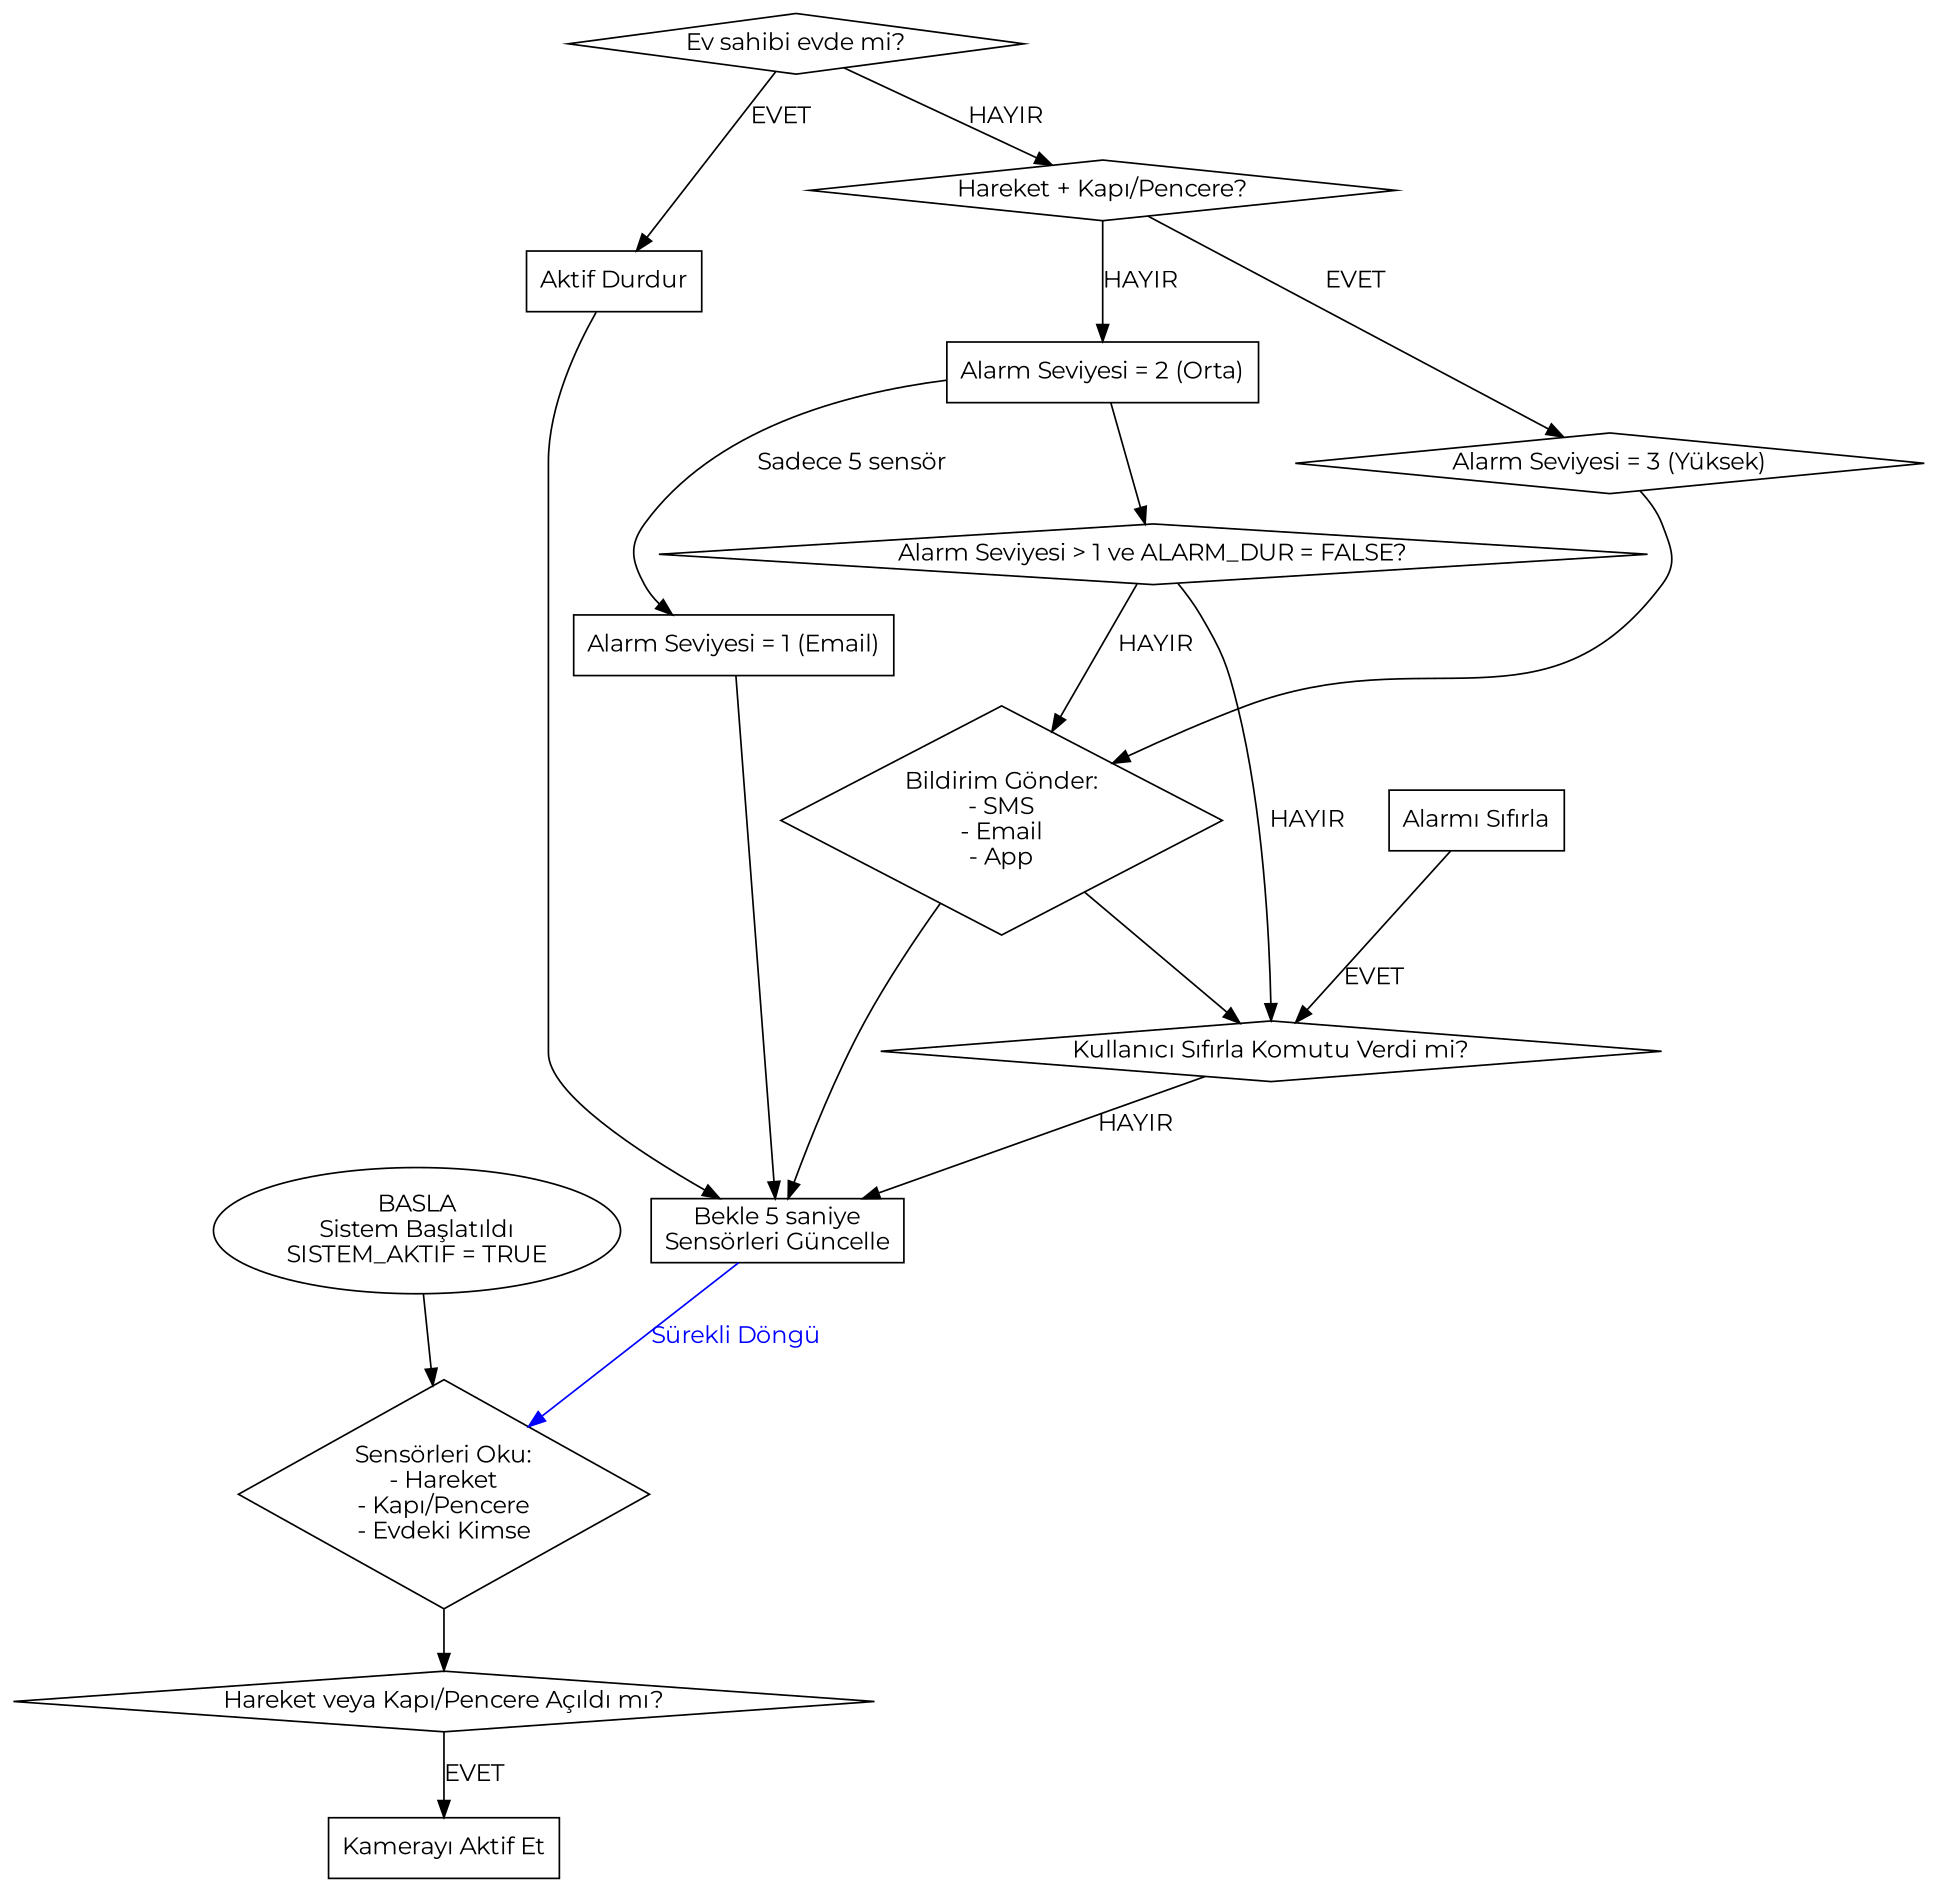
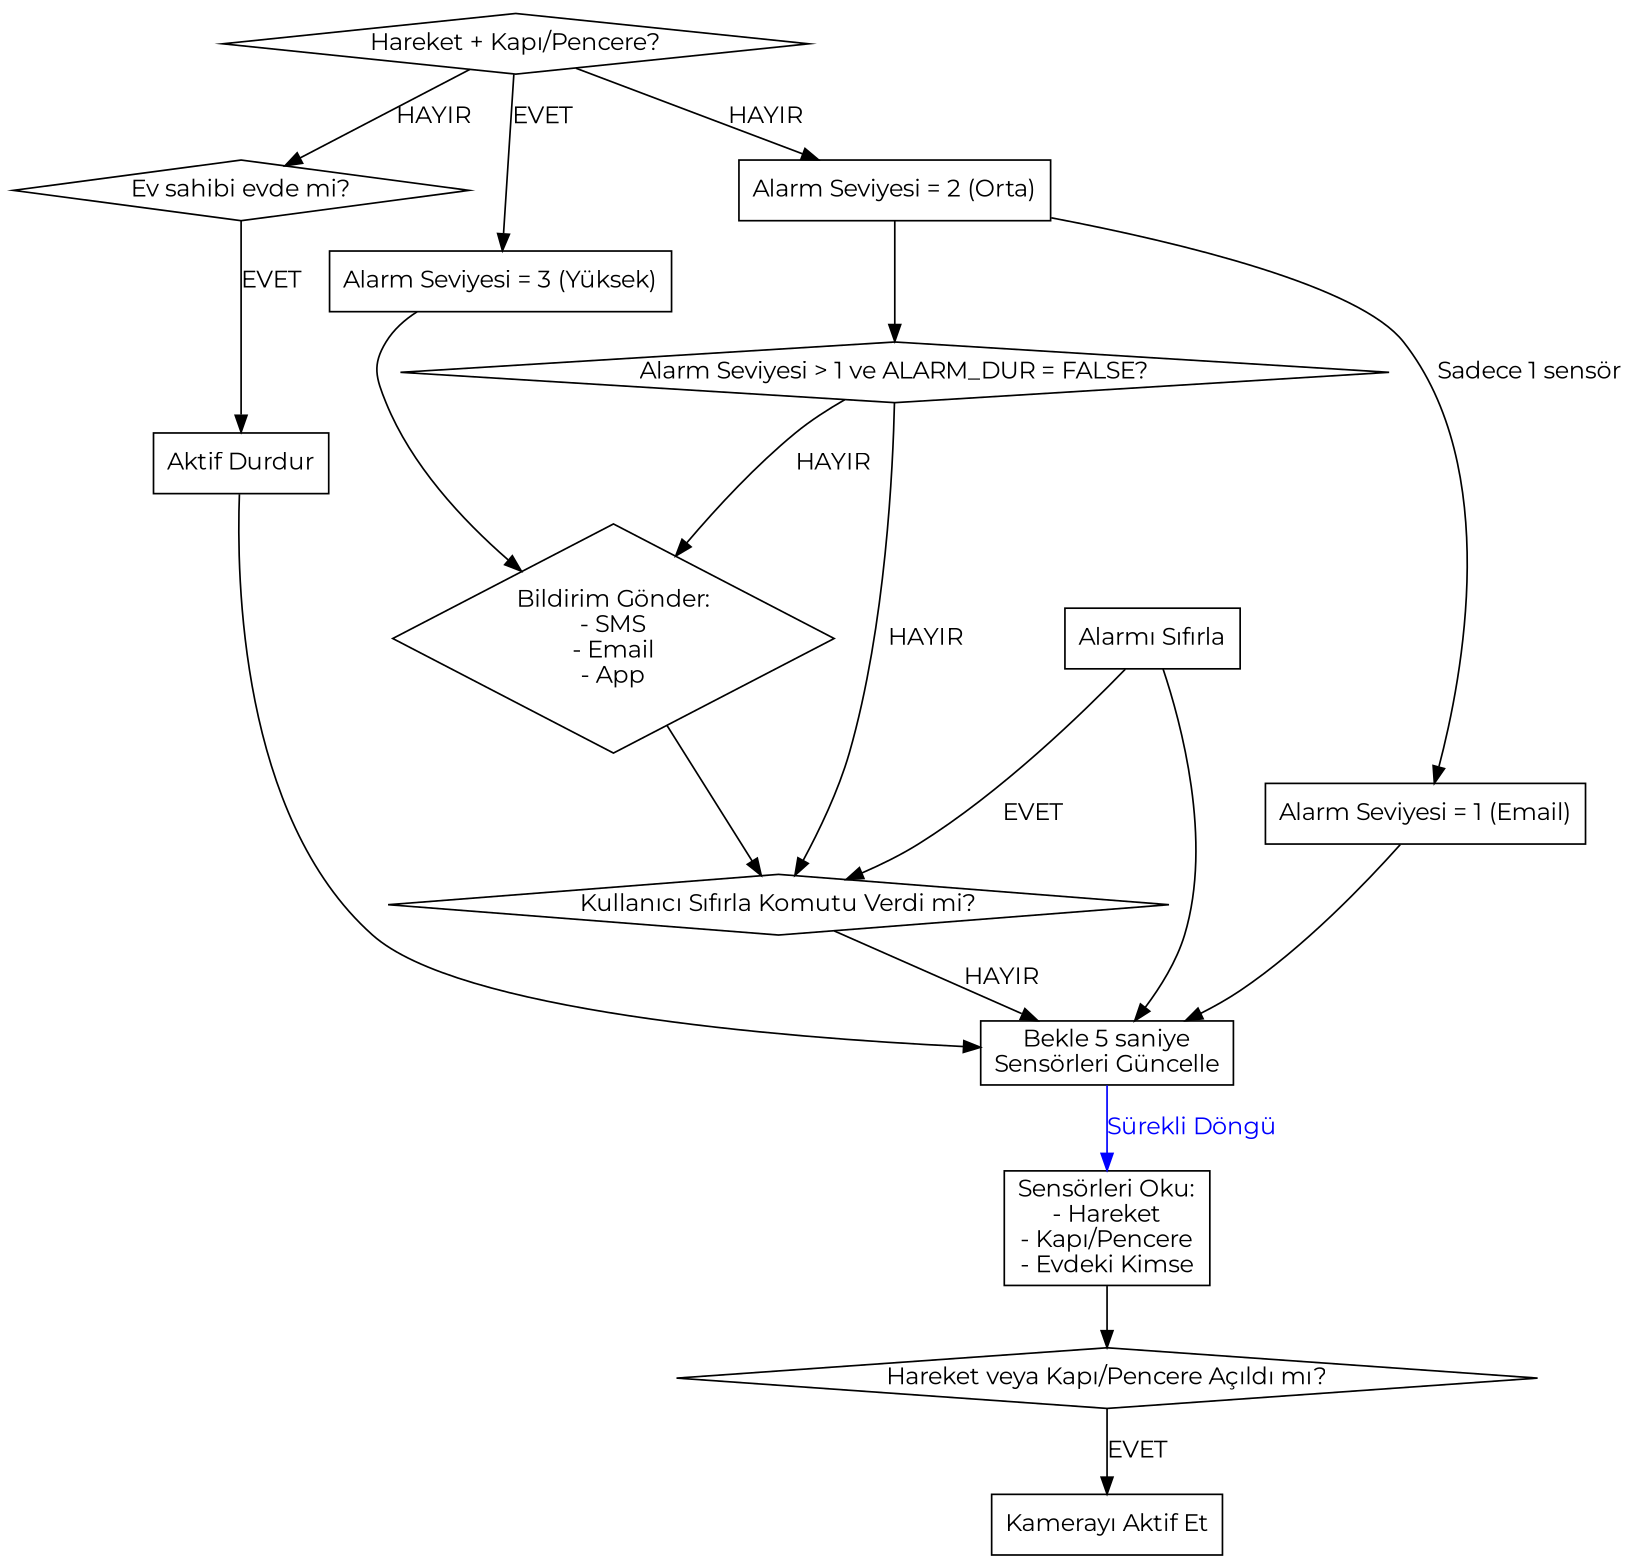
edge "Ev sahibi evde mi?" -> "Hareket + Kapı/Pencere?": reversed
edge "Alarm Seviyesi = 2 (Orta)" -> "Alarm Seviyesi = 1 (Email)": label "Sadece 5 sensör" -> "Sadece 1 sensör"
node "Alarm Seviyesi = 3 (Yüksek)": shape diamond -> box
edge "Bildirim Gönder: - SMS - Email - App" -> "Bekle 5 saniye Sensörleri Güncelle": now "Alarmı Sıfırla" -> "Bekle 5 saniye Sensörleri Güncelle"
node "BASLA Sistem Başlatıldı SISTEM_AKTIF = TRUE": removed
node "Sensörleri Oku: - Hareket - Kapı/Pencere - Evdeki Kimse": shape diamond -> box
